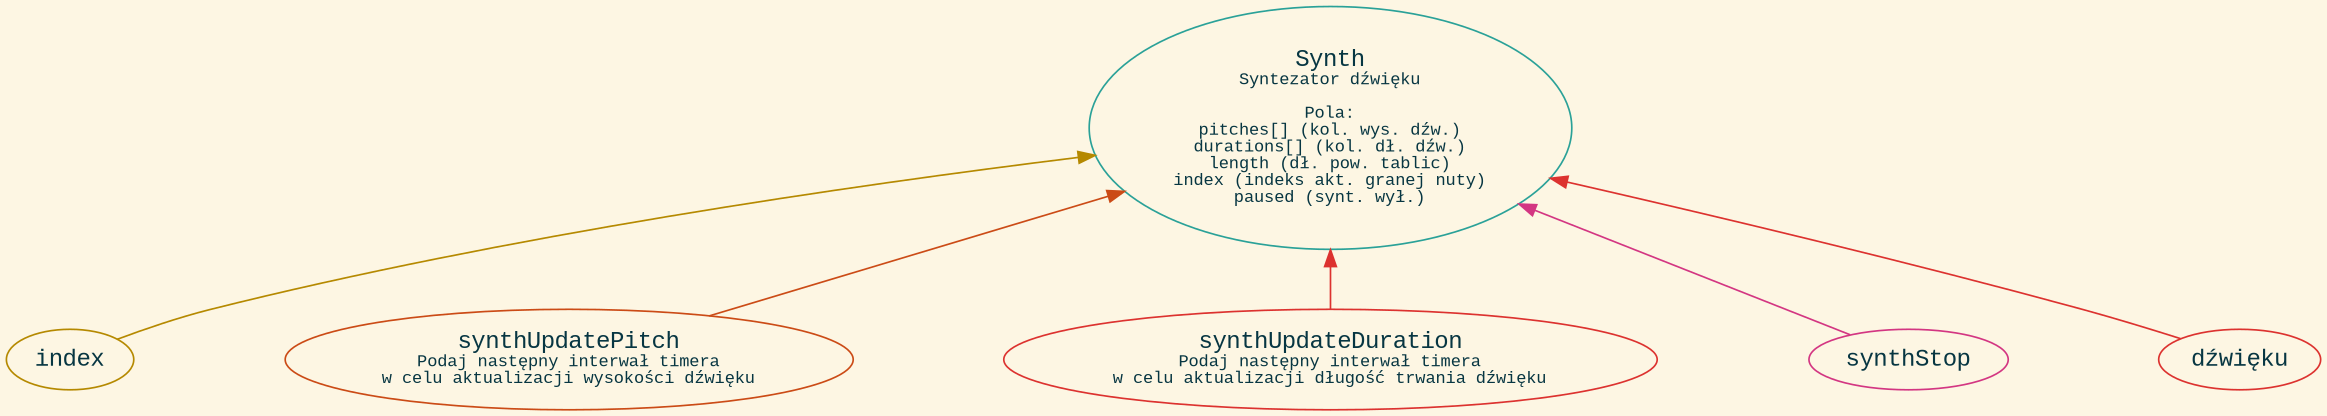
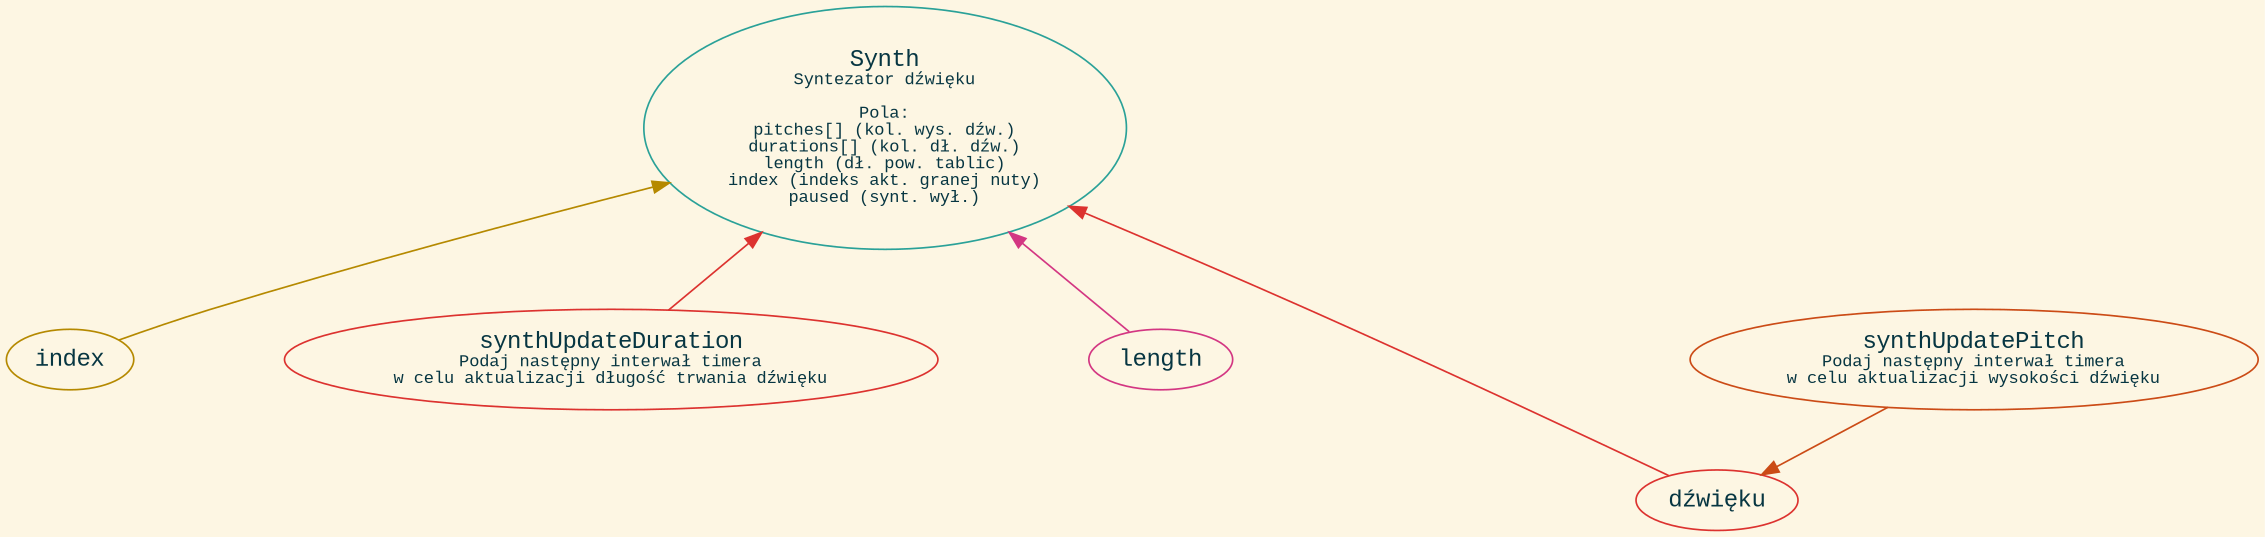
edge "synthUpdatePitch" -> "Synth": now "synthUpdatePitch" -> "dźwięku"
node "synthStop": label "synthStop" -> "length"
